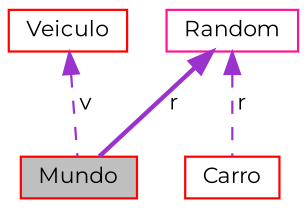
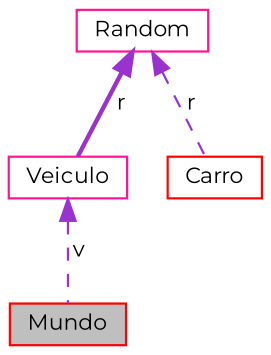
node "Veiculo": color red -> deeppink
edge "Mundo" -> "Random": now "Veiculo" -> "Random"
